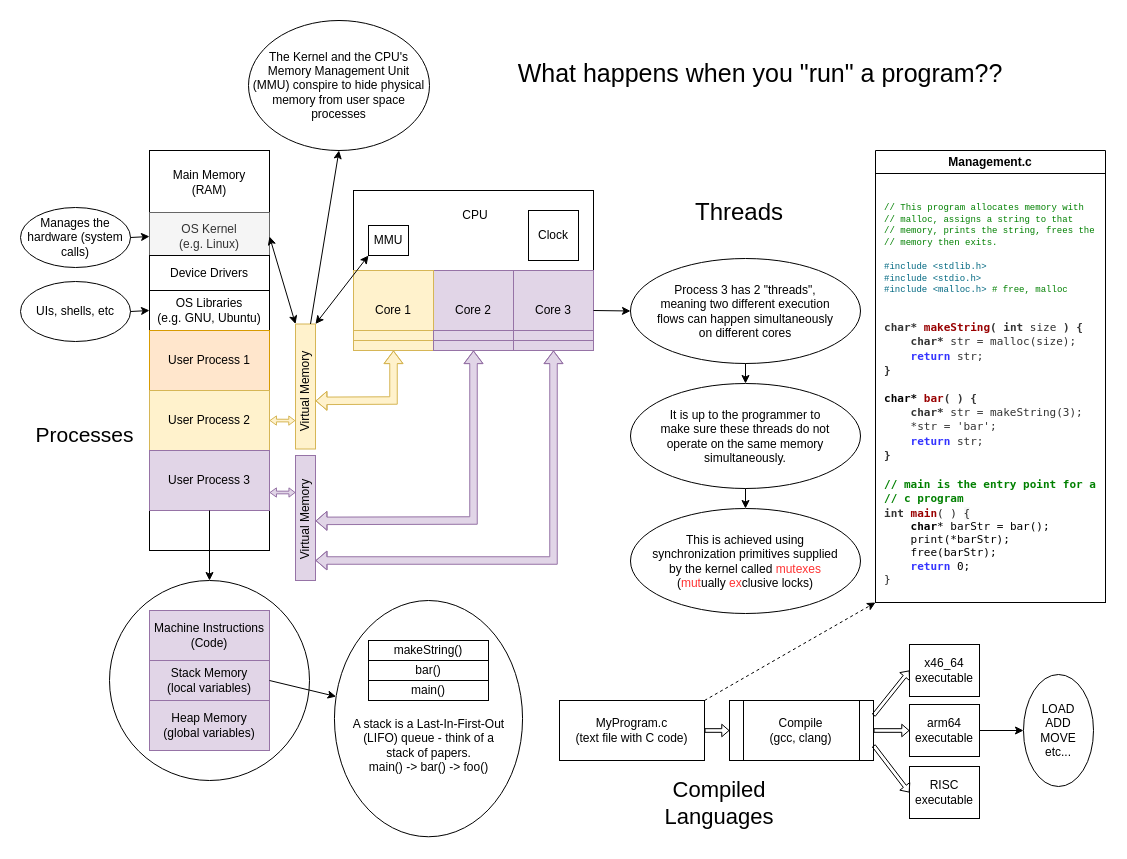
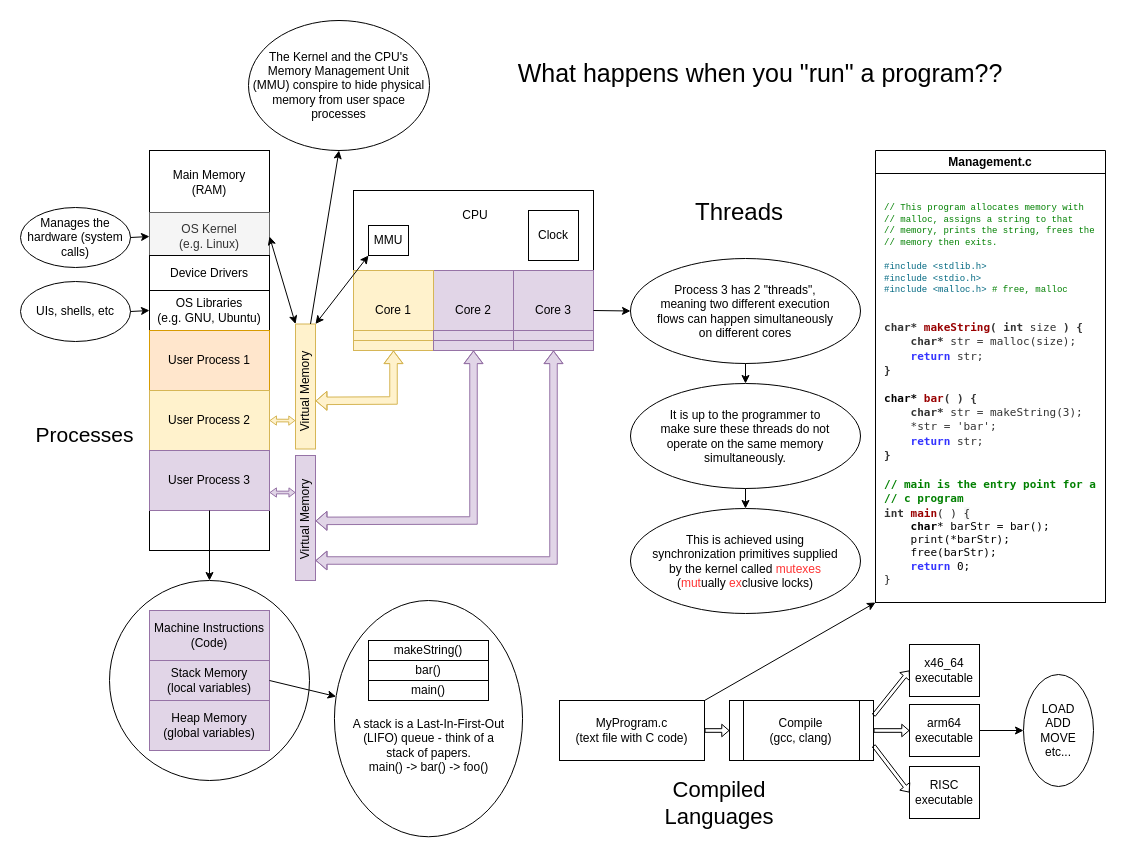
edge "MyProgram.c (text file with C code)" -> "Management.c": style dashed -> solid
